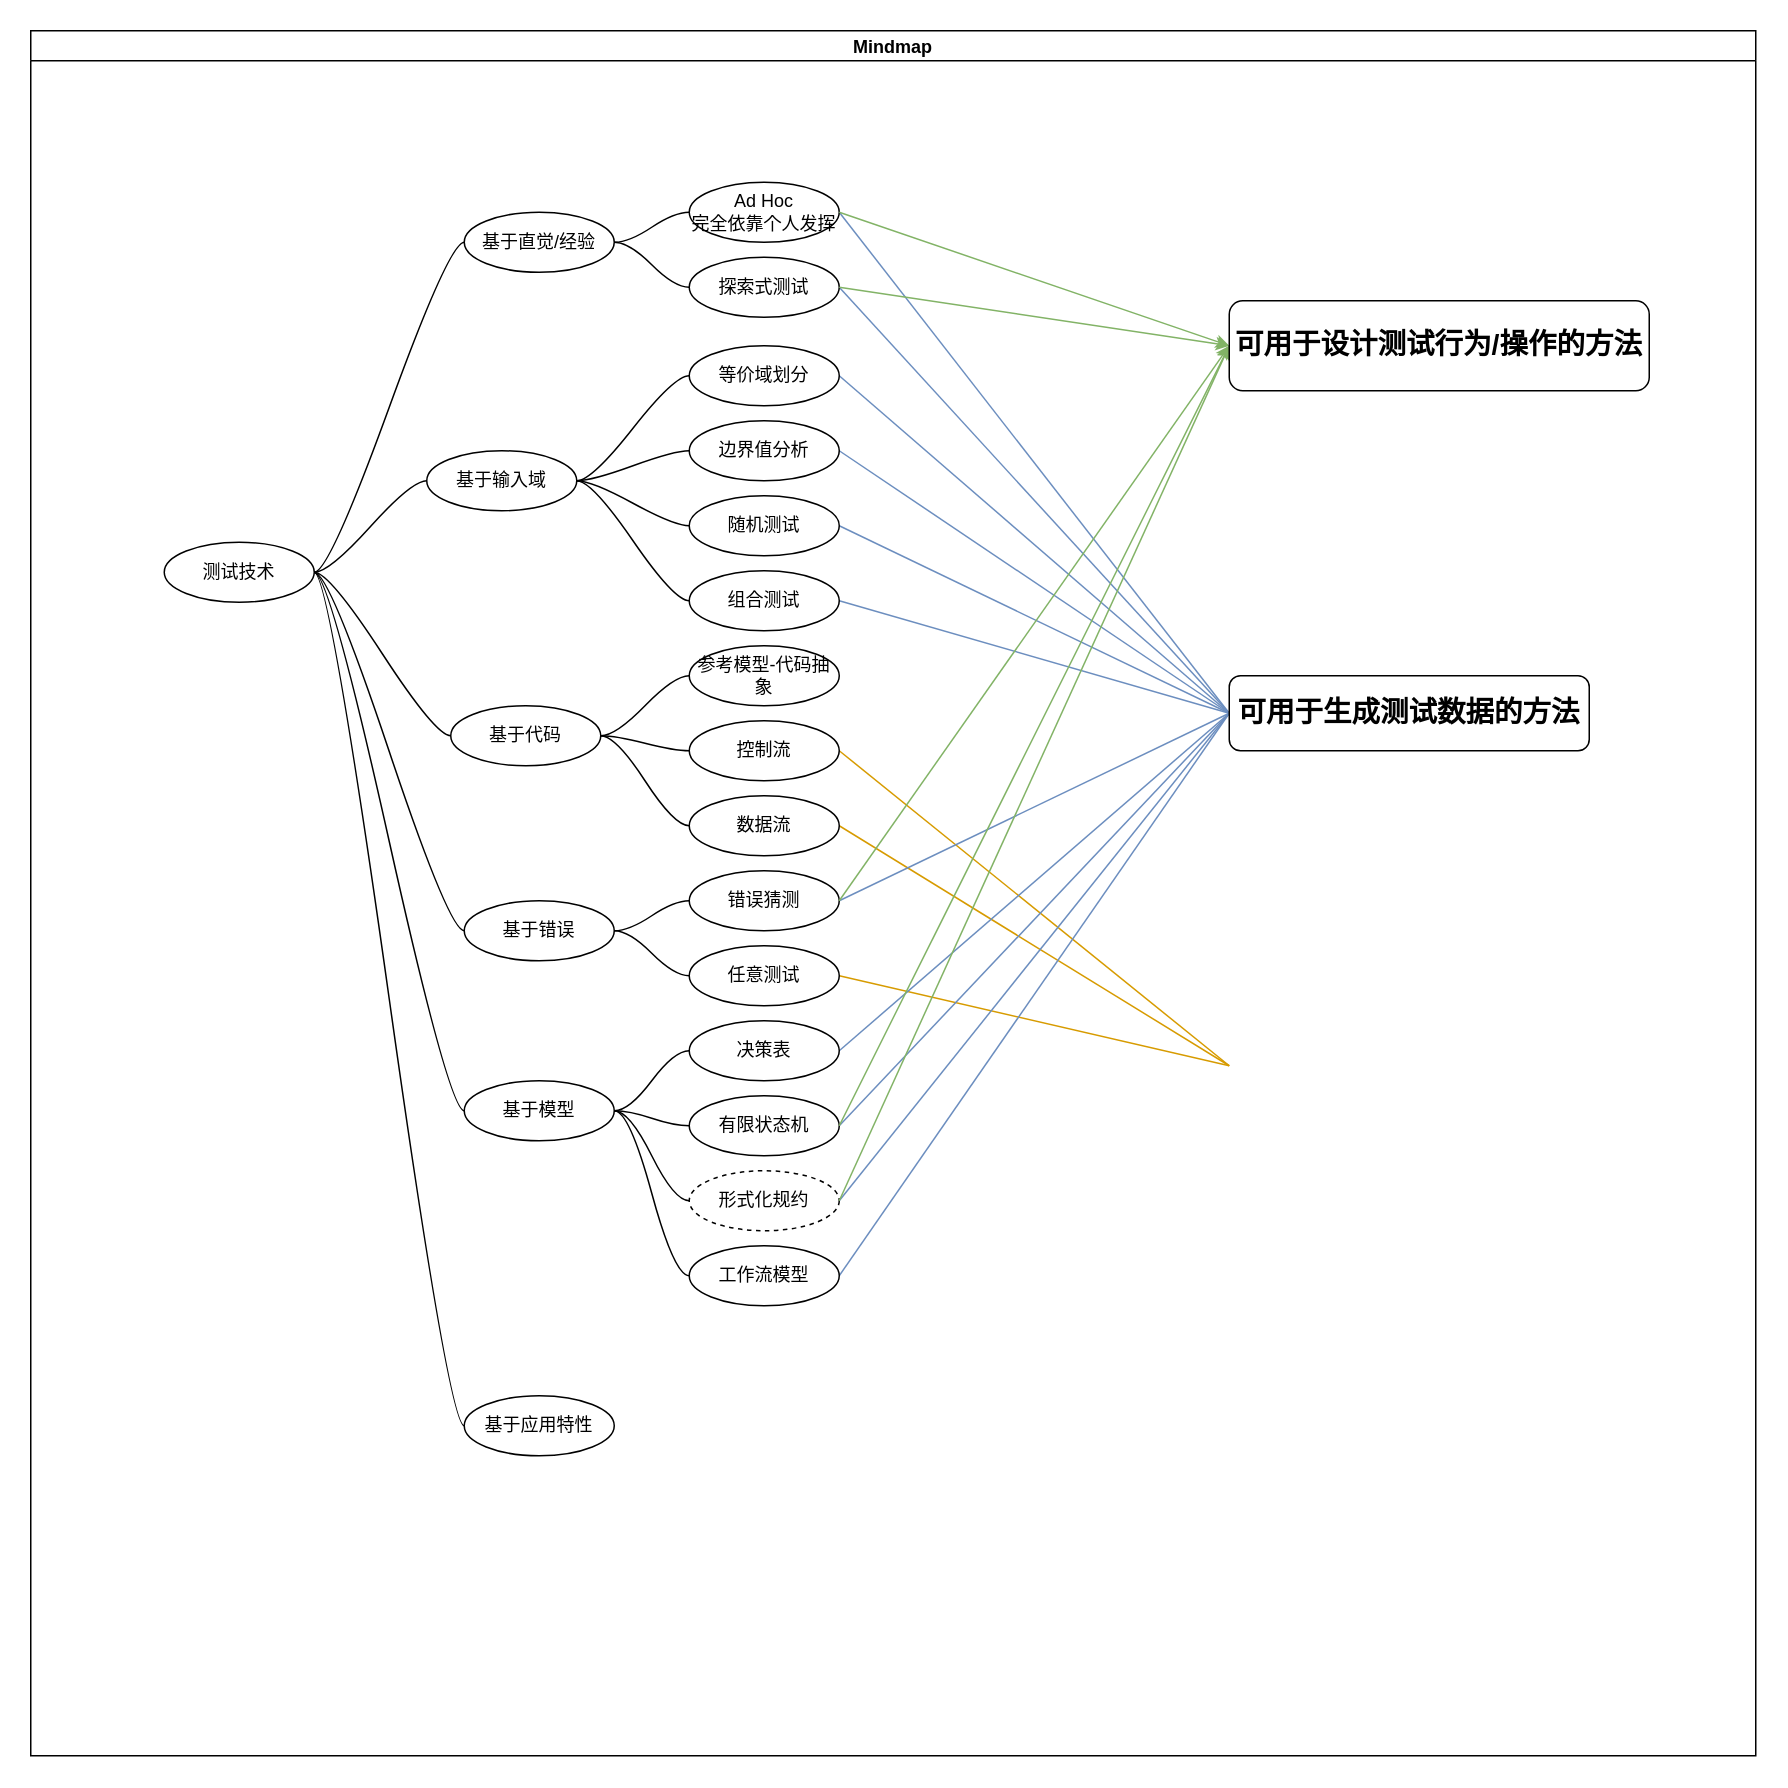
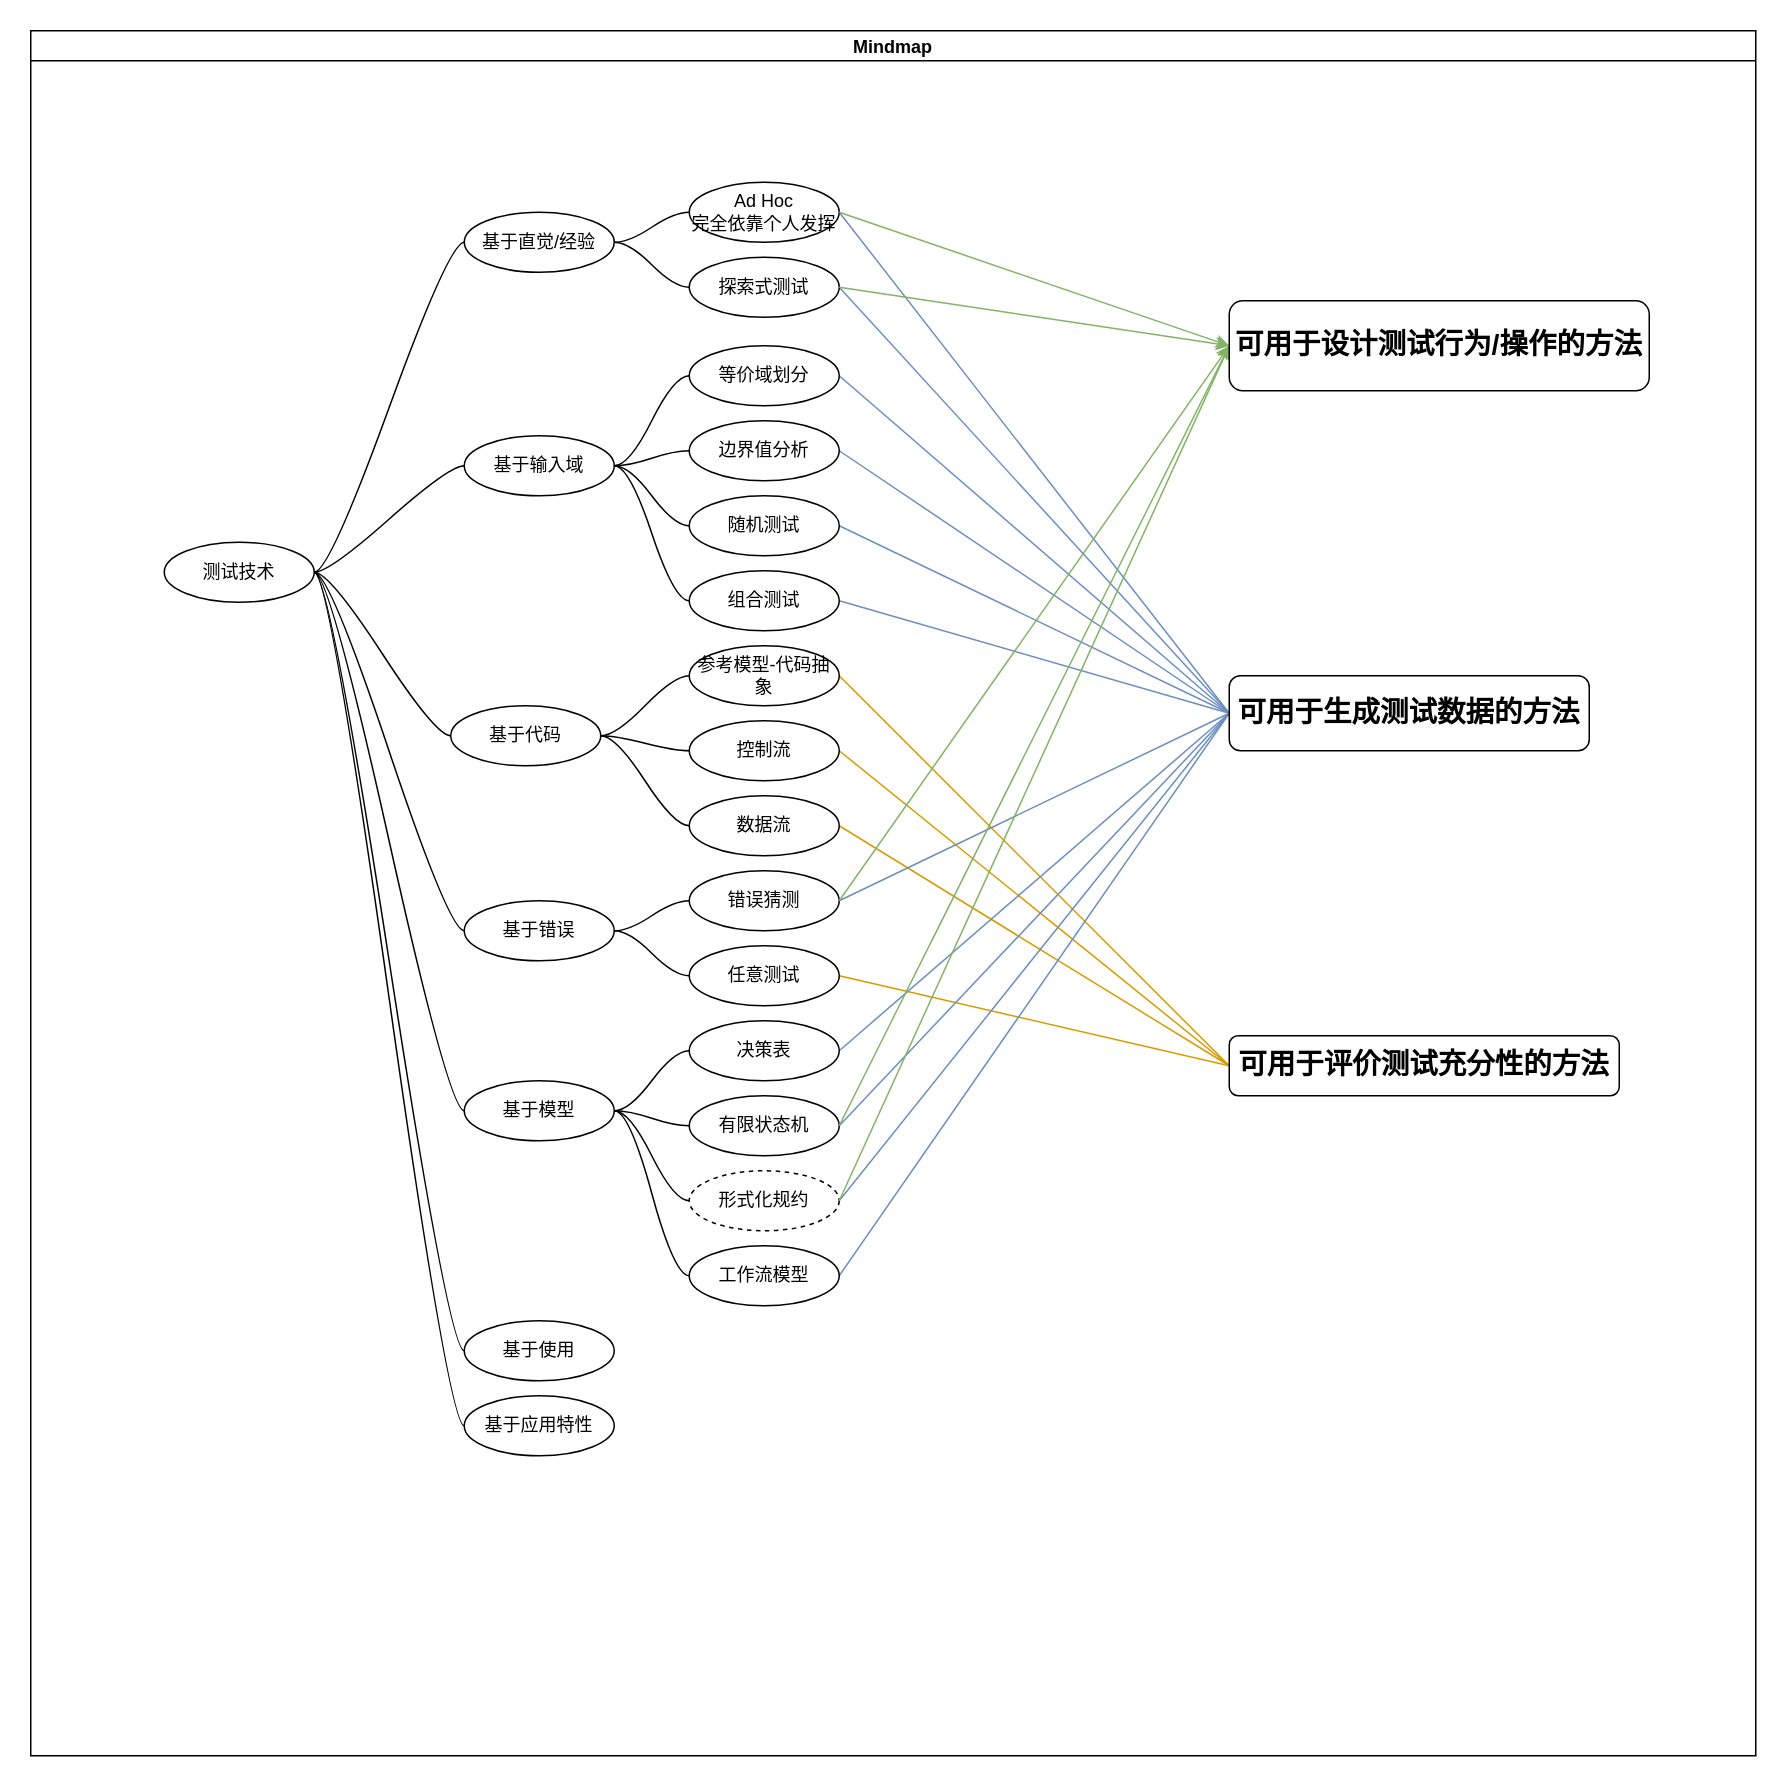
node "基于输入域": moved (502, 481) -> (539, 466)
edge "参考模型-代码抽象" -- "可用于评价测试充分性的方法": added
edge "测试技术" -- "基于使用": added
node "可用于评价测试充分性的方法": added
node "基于使用": added
